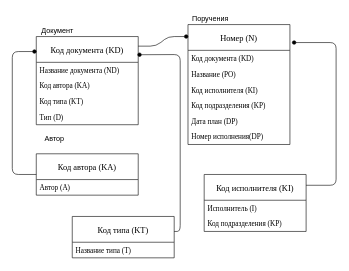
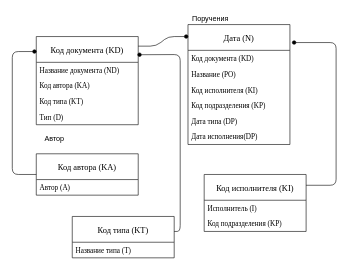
node "Документ": removed
node "Номер (N)": label "Номер (N)" -> "Дата (N)"
node "Дата план (DP)": label "Дата план (DP)" -> "Дата типа (DP)"
node "Номер исполнения(DP)": label "Номер исполнения(DP)" -> "Дата исполнения(DP)"
